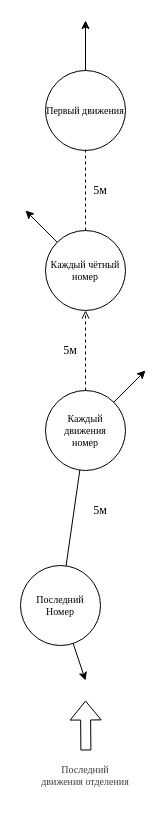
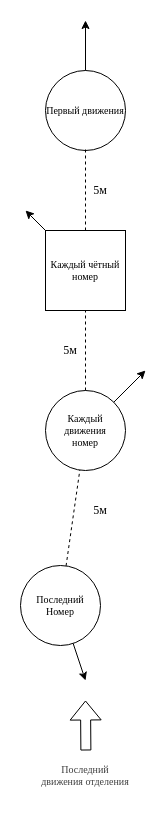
node "Каждый чётный номер": shape ellipse -> rectangle
edge "Каждый движения номер" -> "Каждый чётный номер": arrowhead open -> none
edge "Каждый движения номер" -- "Последний Номер": style solid -> dashed
